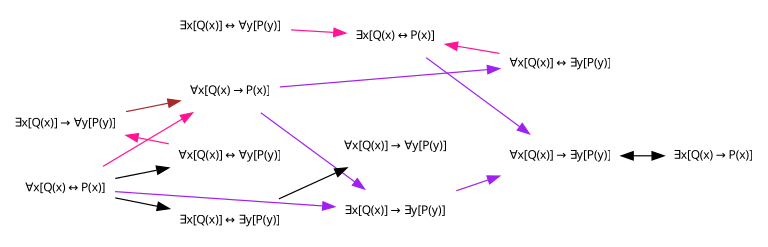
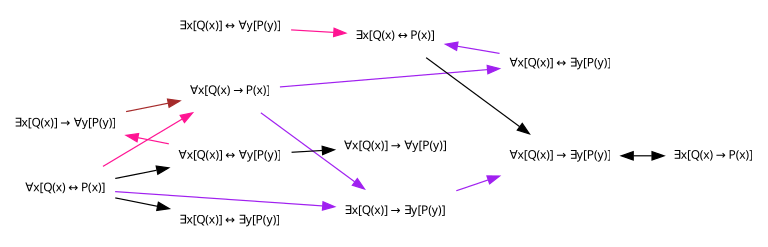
edge "∀x[Q(x)] ↔ ∃y[P(y)]" -> "∃x[Q(x) ↔ P(x)]": color deeppink -> purple
edge "∃x[Q(x) ↔ P(x)]" -> "∀x[Q(x)] → ∃y[P(y)]": color purple -> black
edge "∃x[Q(x)] ↔ ∃y[P(y)]" -> "∀x[Q(x)] → ∀y[P(y)]": now "∀x[Q(x)] ↔ ∀y[P(y)]" -> "∀x[Q(x)] → ∀y[P(y)]"
